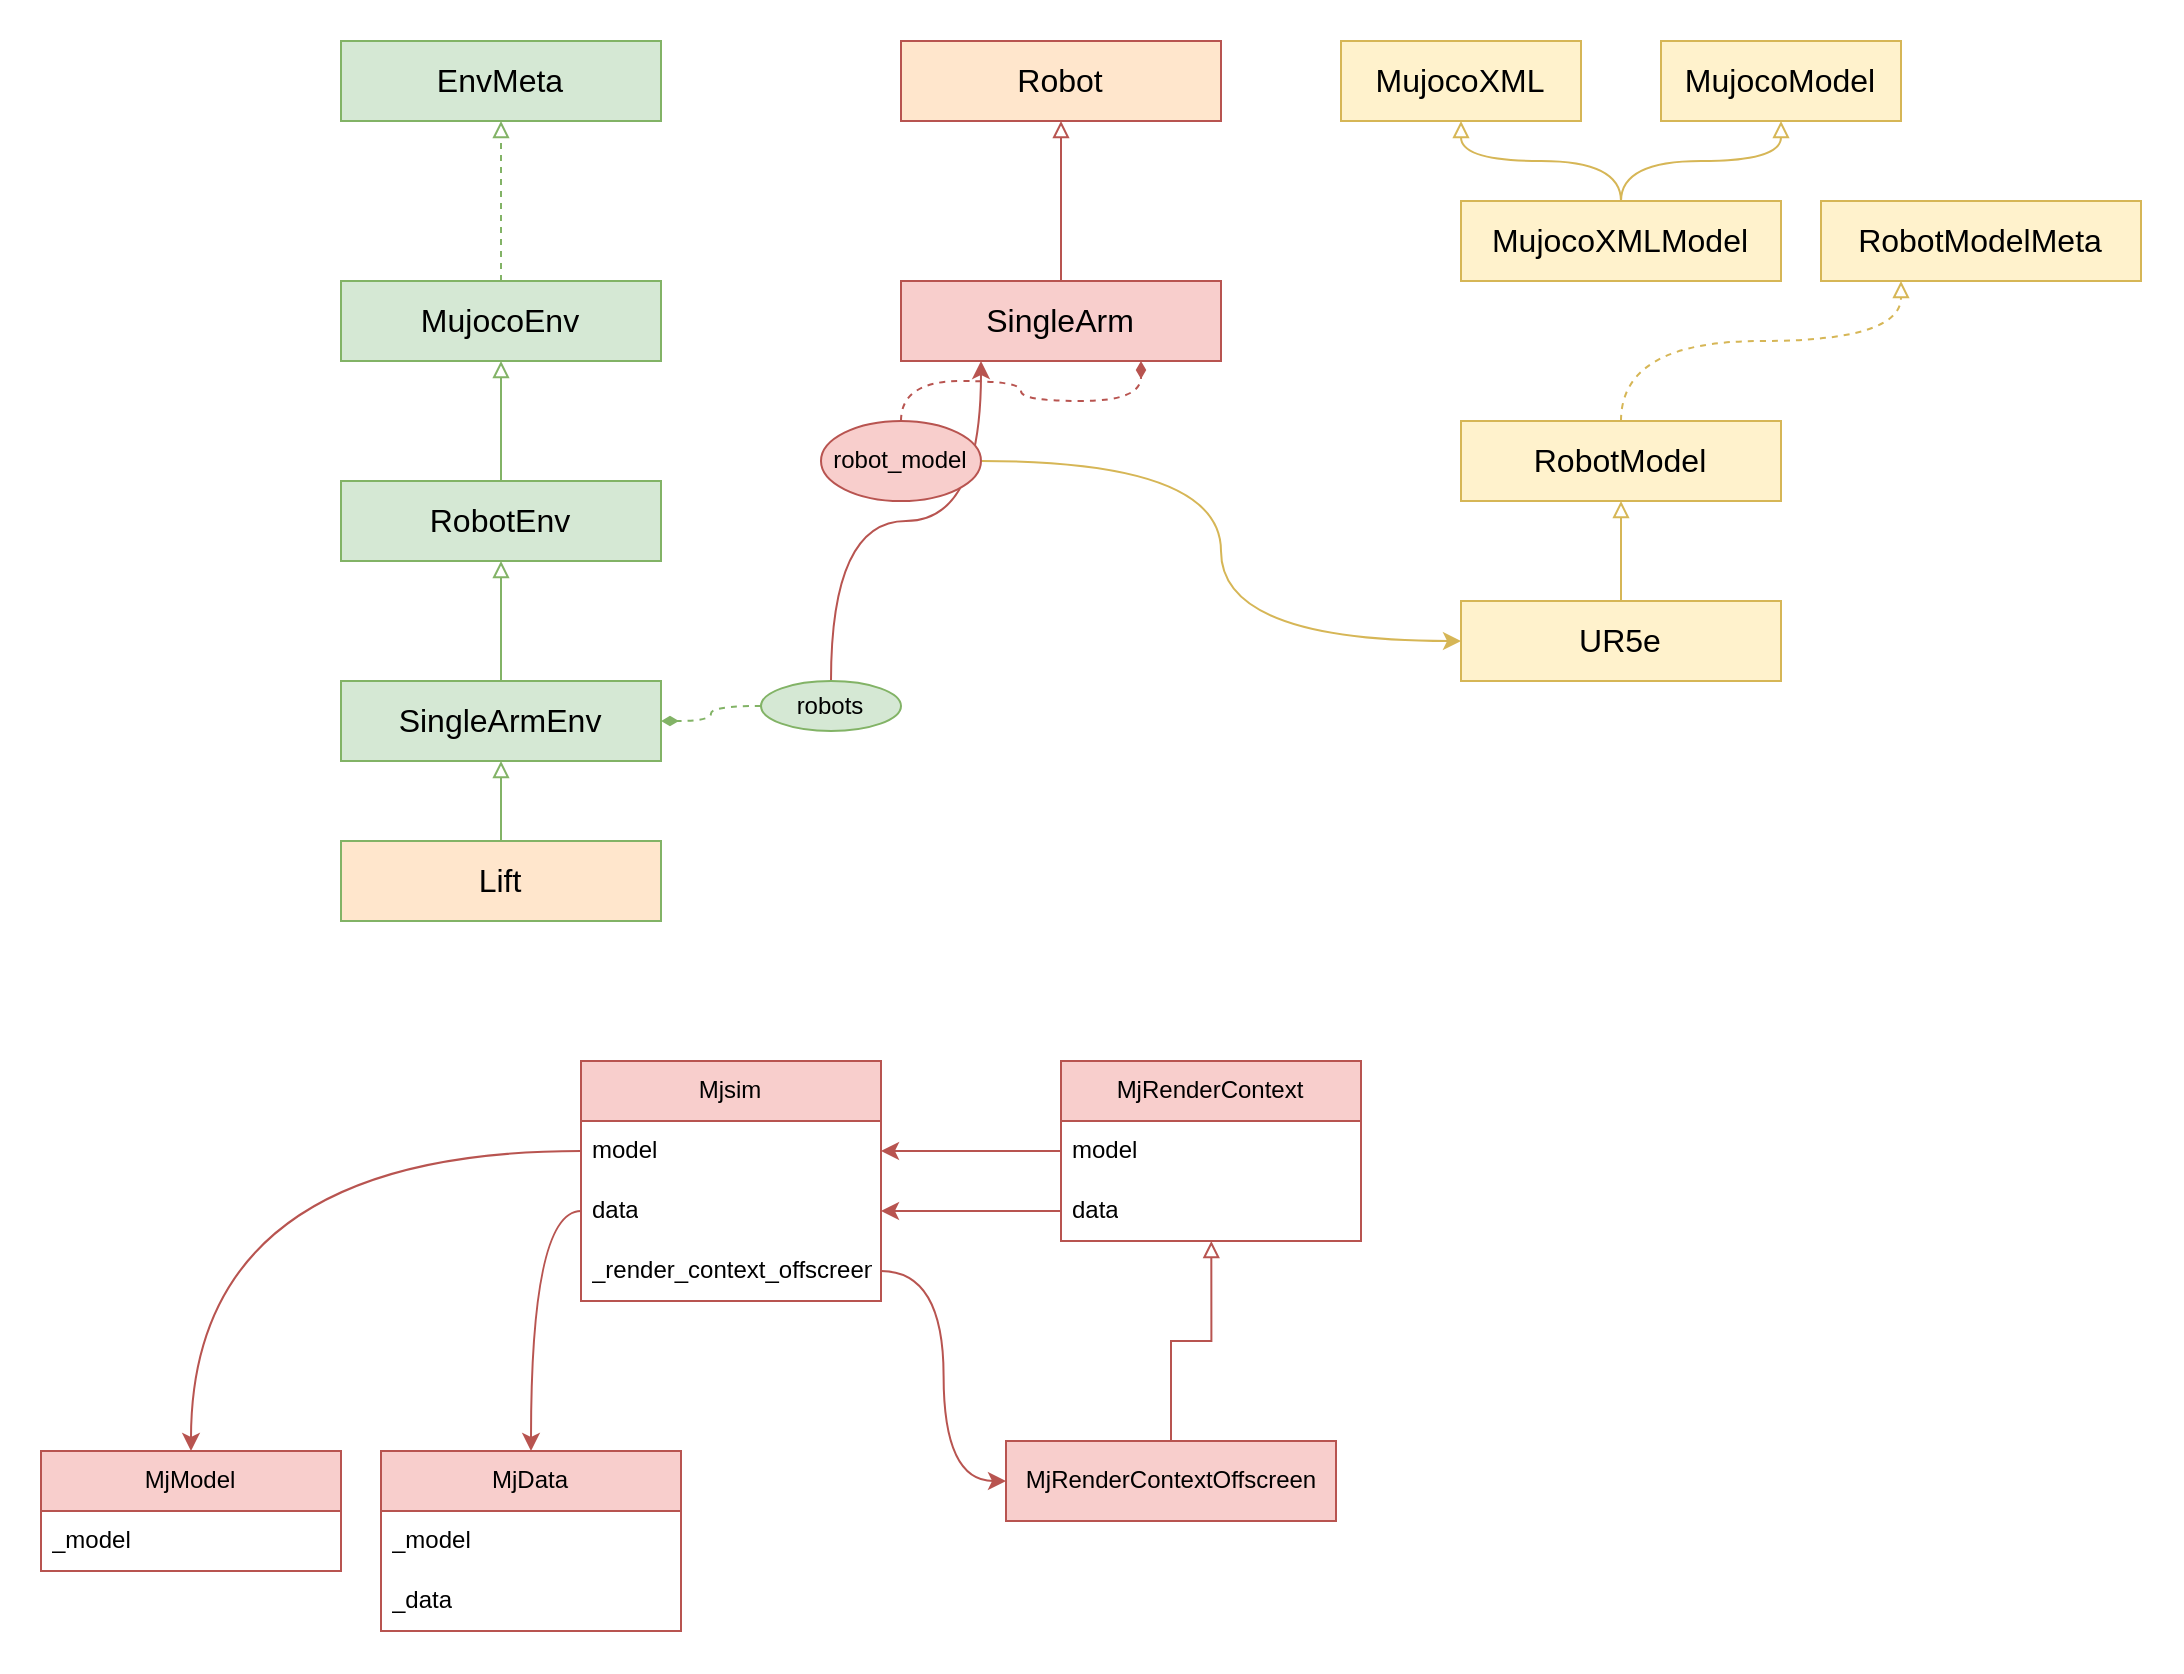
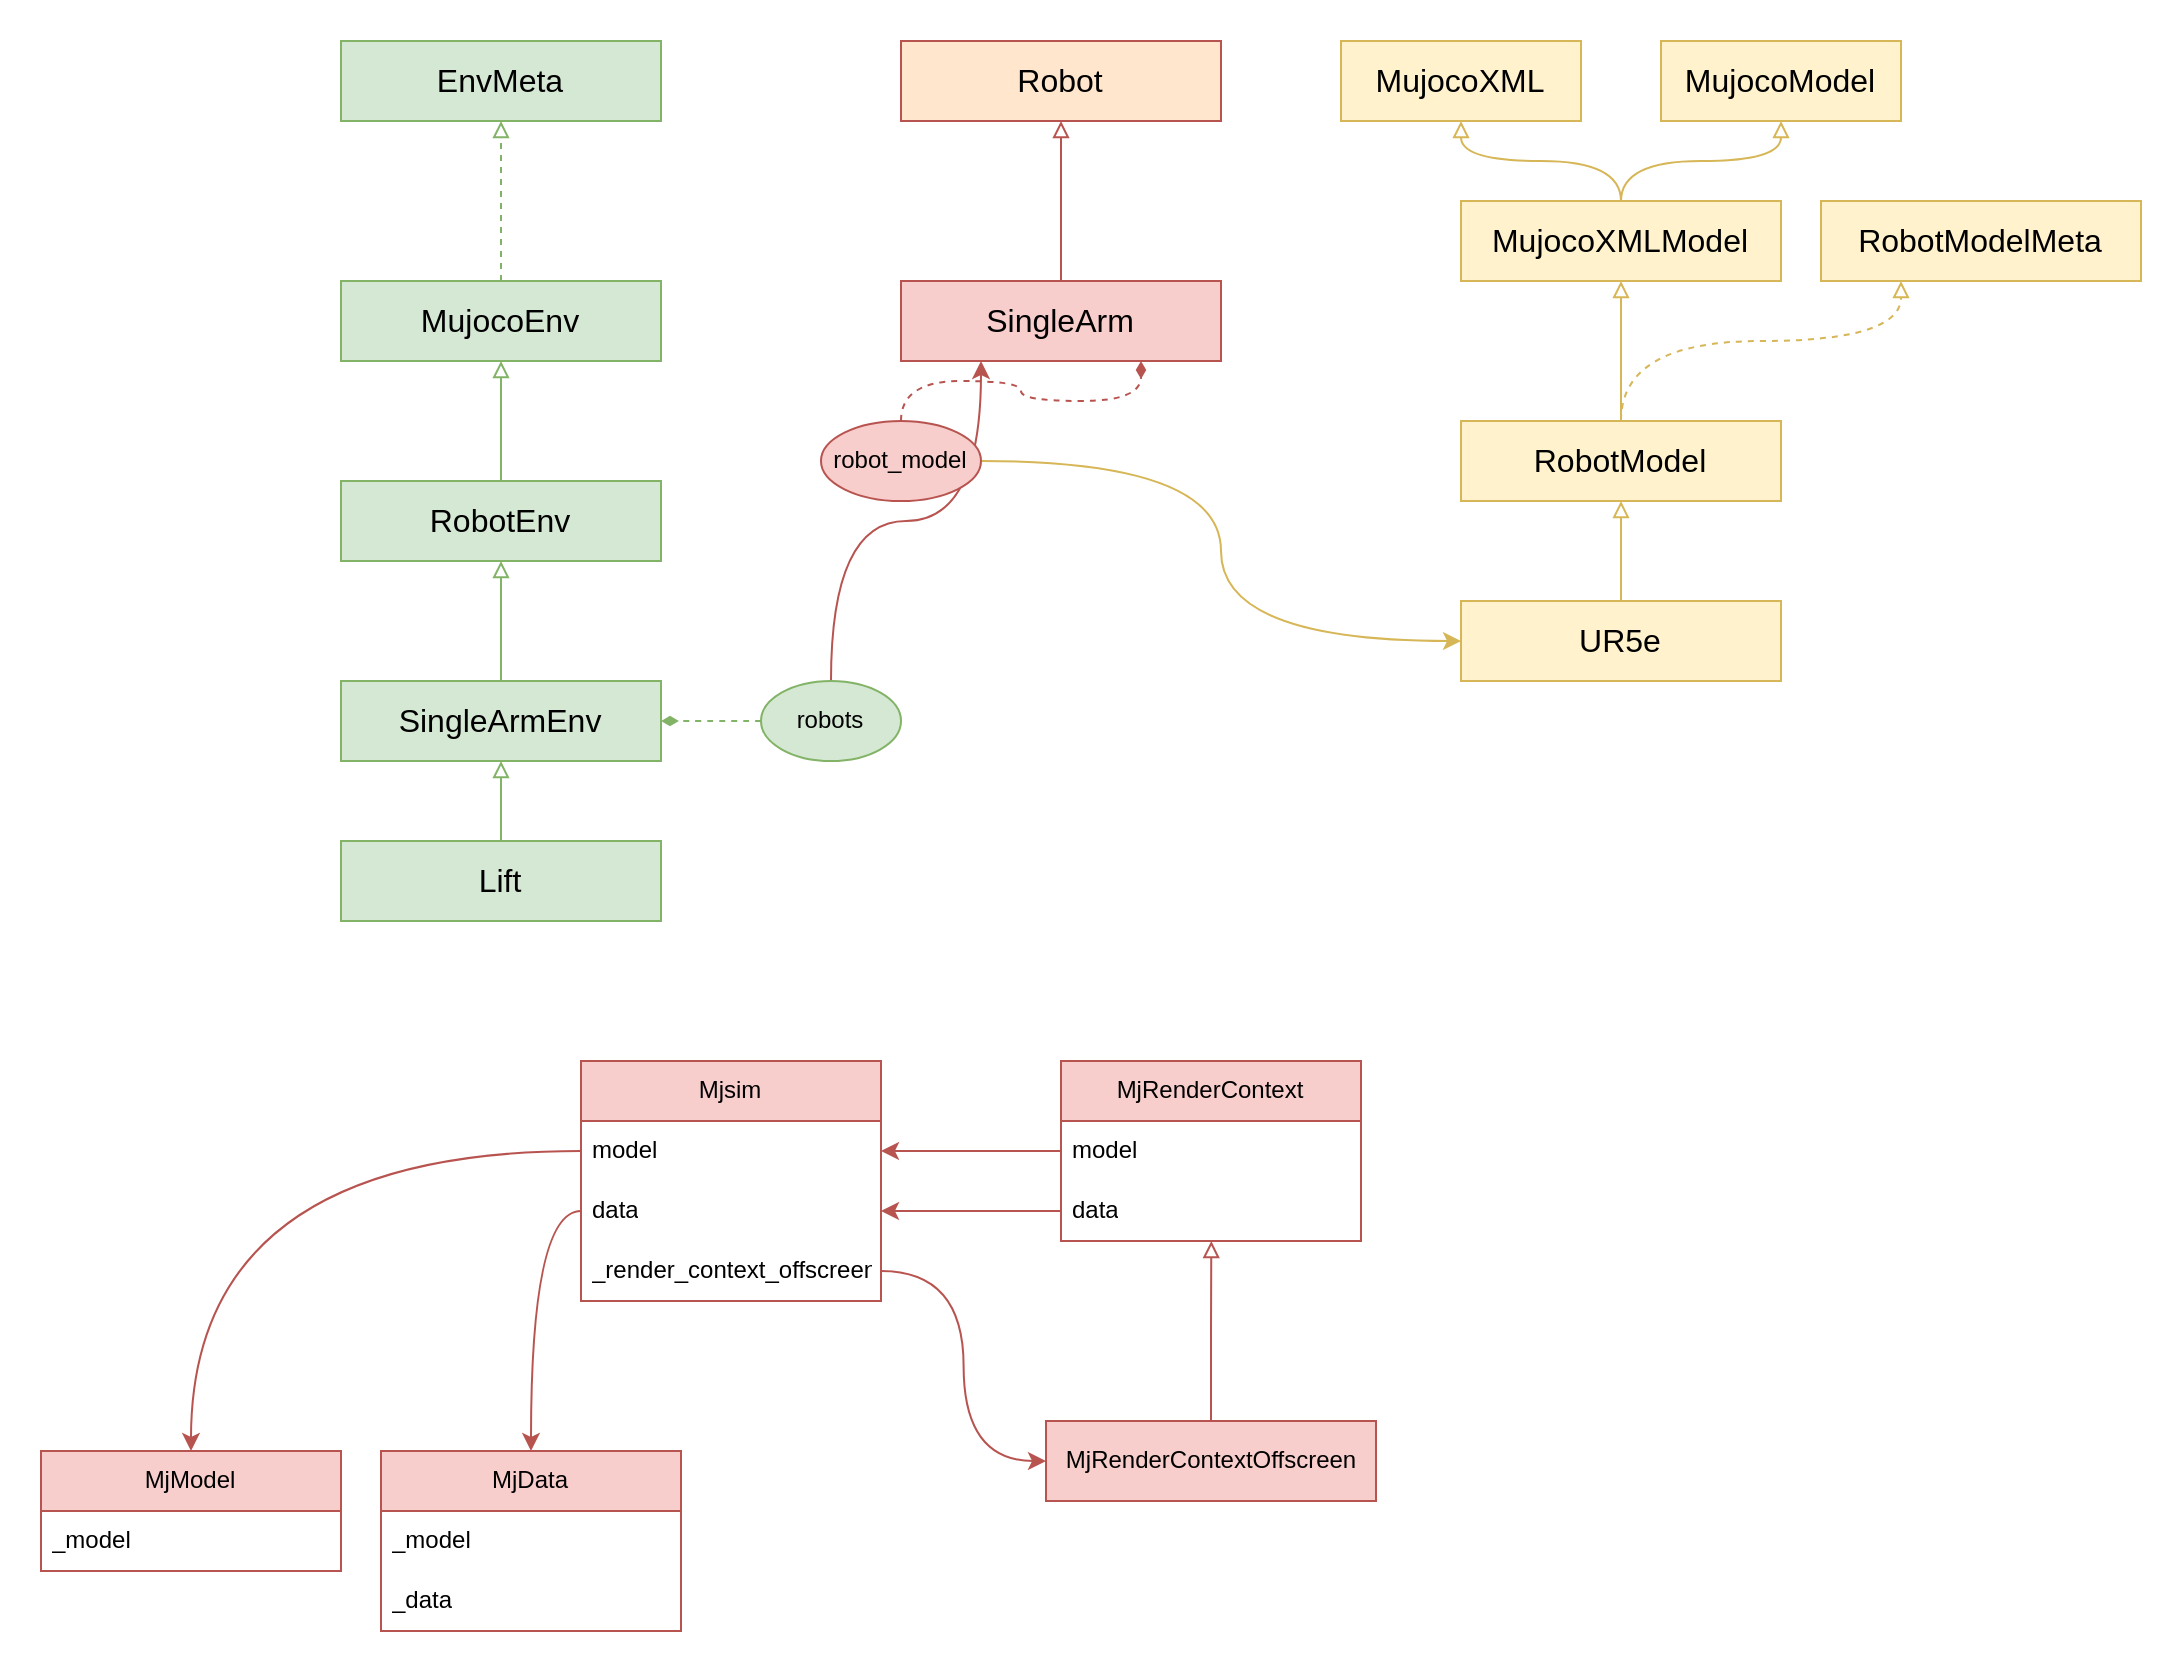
edge "RobotModel" -> "MujocoXMLModel": added
node "robots": size 140x50 -> 140x80
node "Lift": fillcolor #ffe6cc -> #d5e8d4
node "MjRenderContextOffscreen": moved (1171, 1481) -> (1211, 1461)
